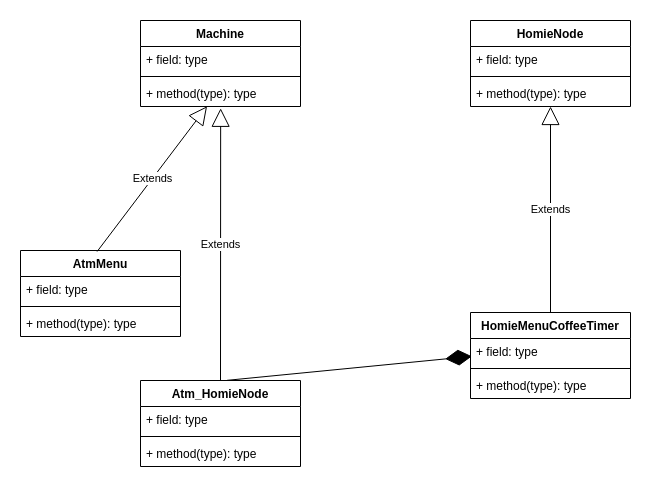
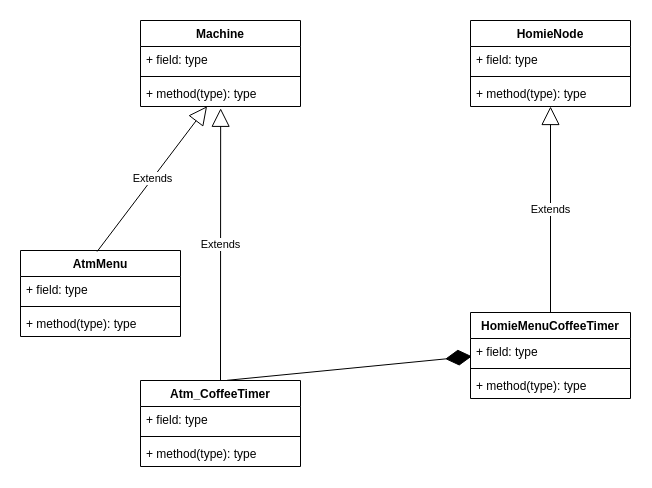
node "Atm_HomieNode": label "Atm_HomieNode" -> "Atm_CoffeeTimer"
